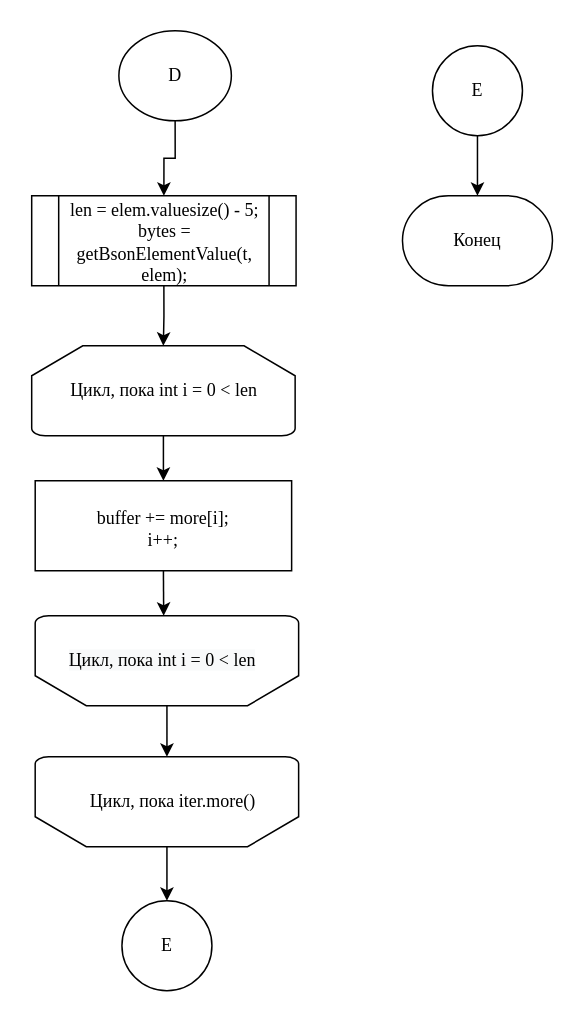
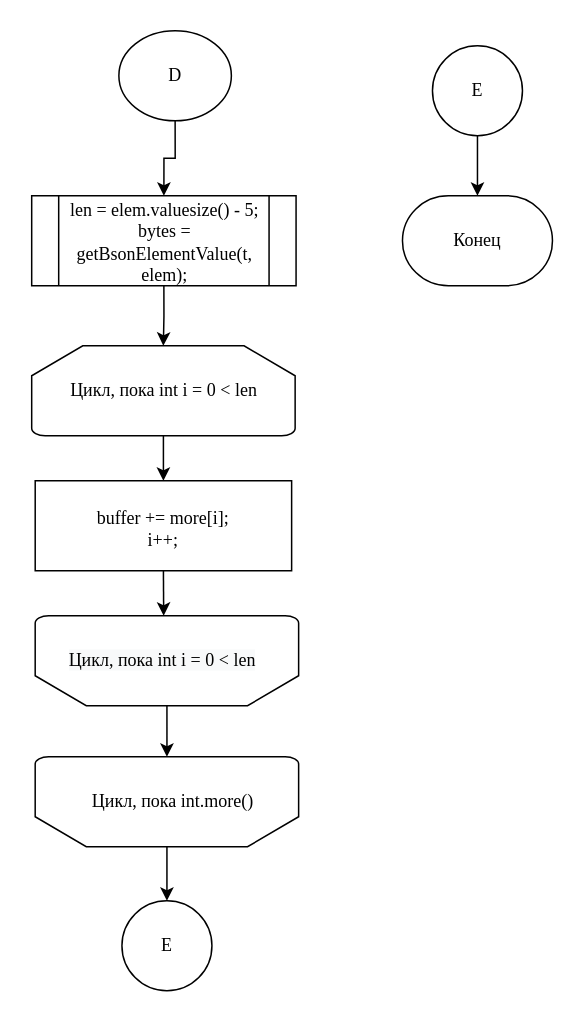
node "Цикл, пока iter.more()": label "Цикл, пока iter.more()" -> "Цикл, пока int.more()"
